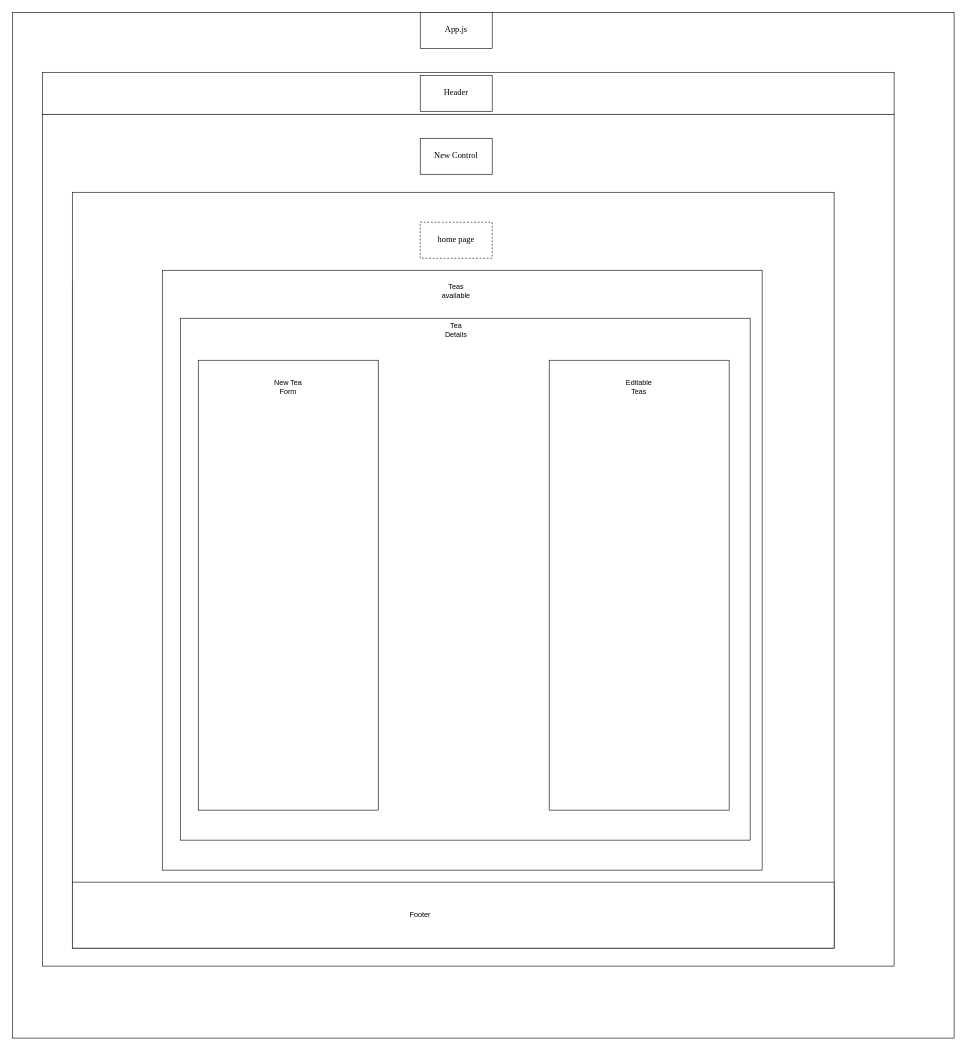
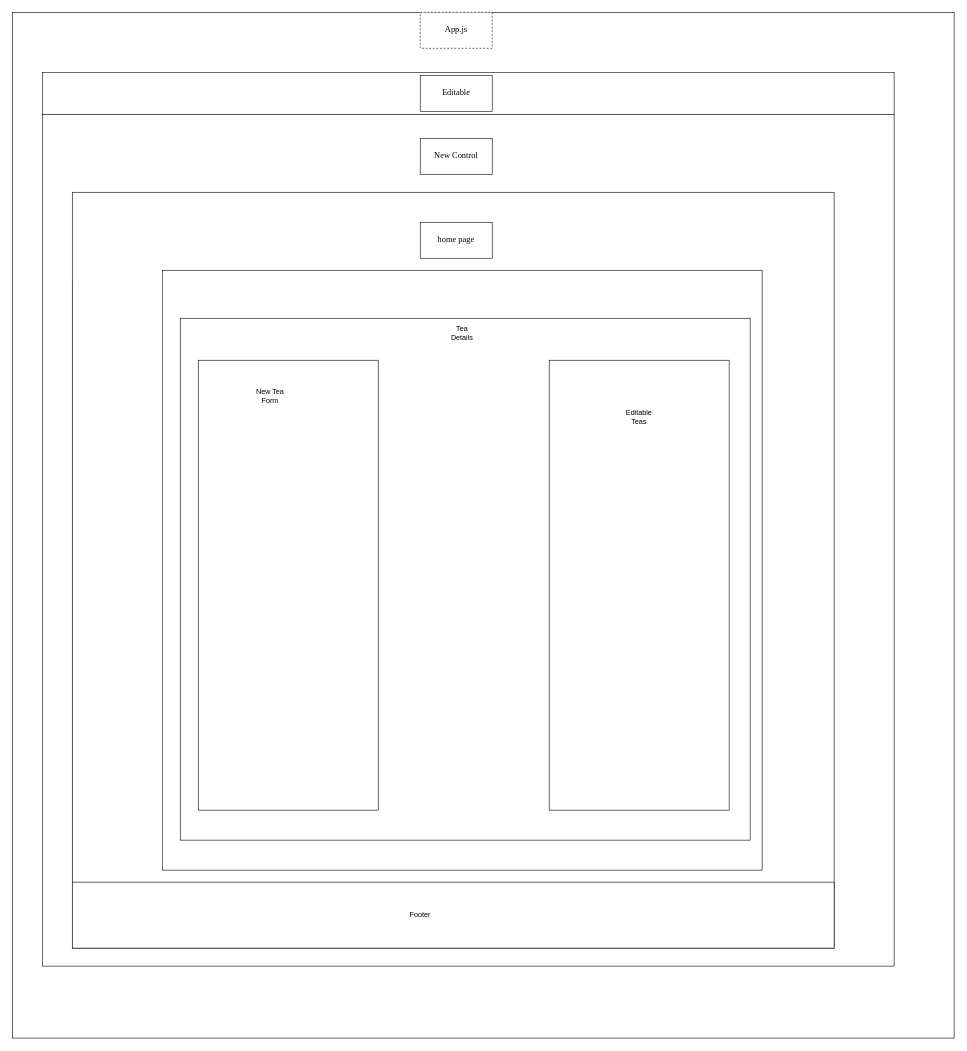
node "App.js": style solid -> dashed
node "Header": label "Header" -> "Editable"
node "home page": style dashed -> solid
node "Teas available": removed
node "Tea Details": moved (456, 330) -> (462, 333)
node "New Tea Form": moved (288, 387) -> (270, 396)
node "Editable Teas": moved (639, 387) -> (639, 417)
